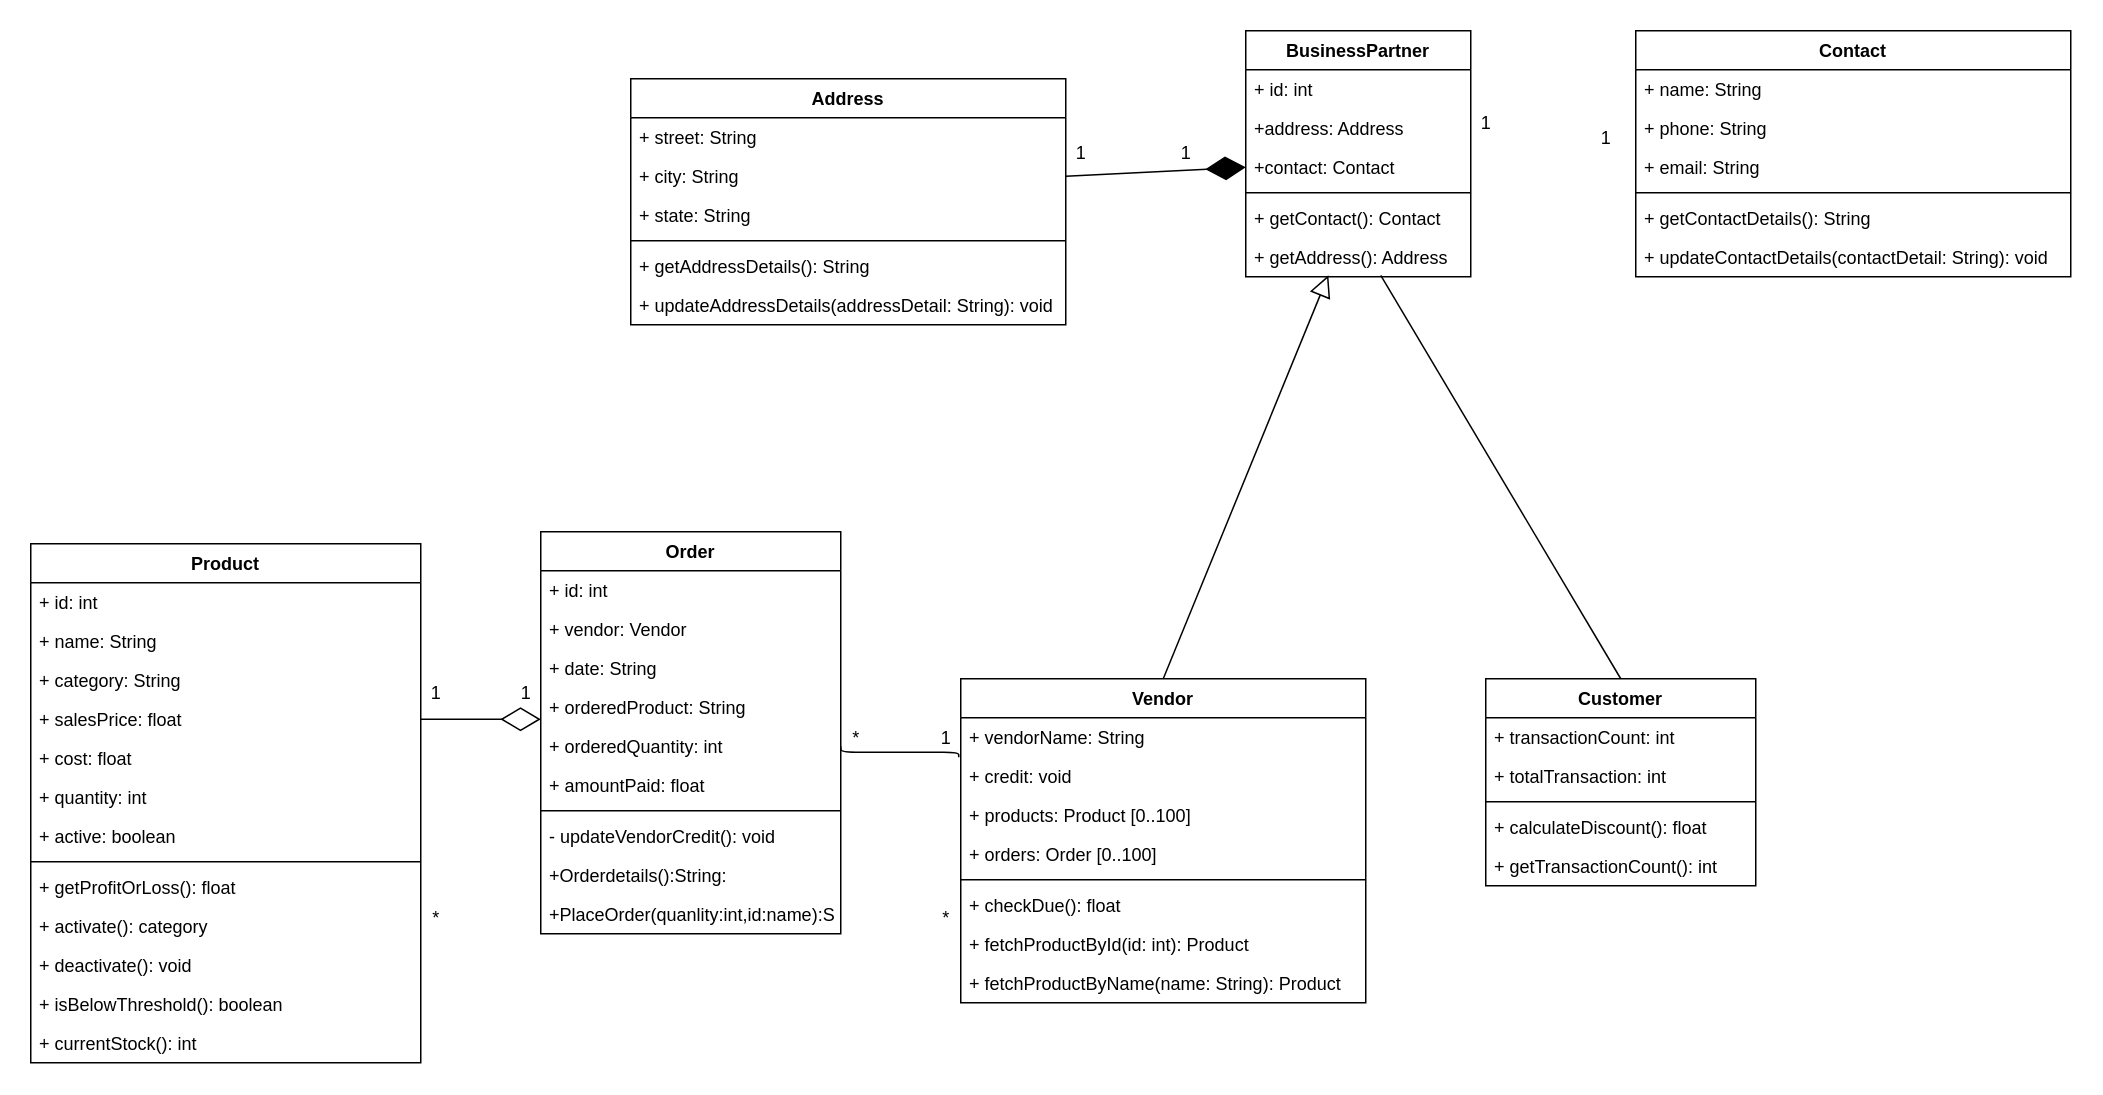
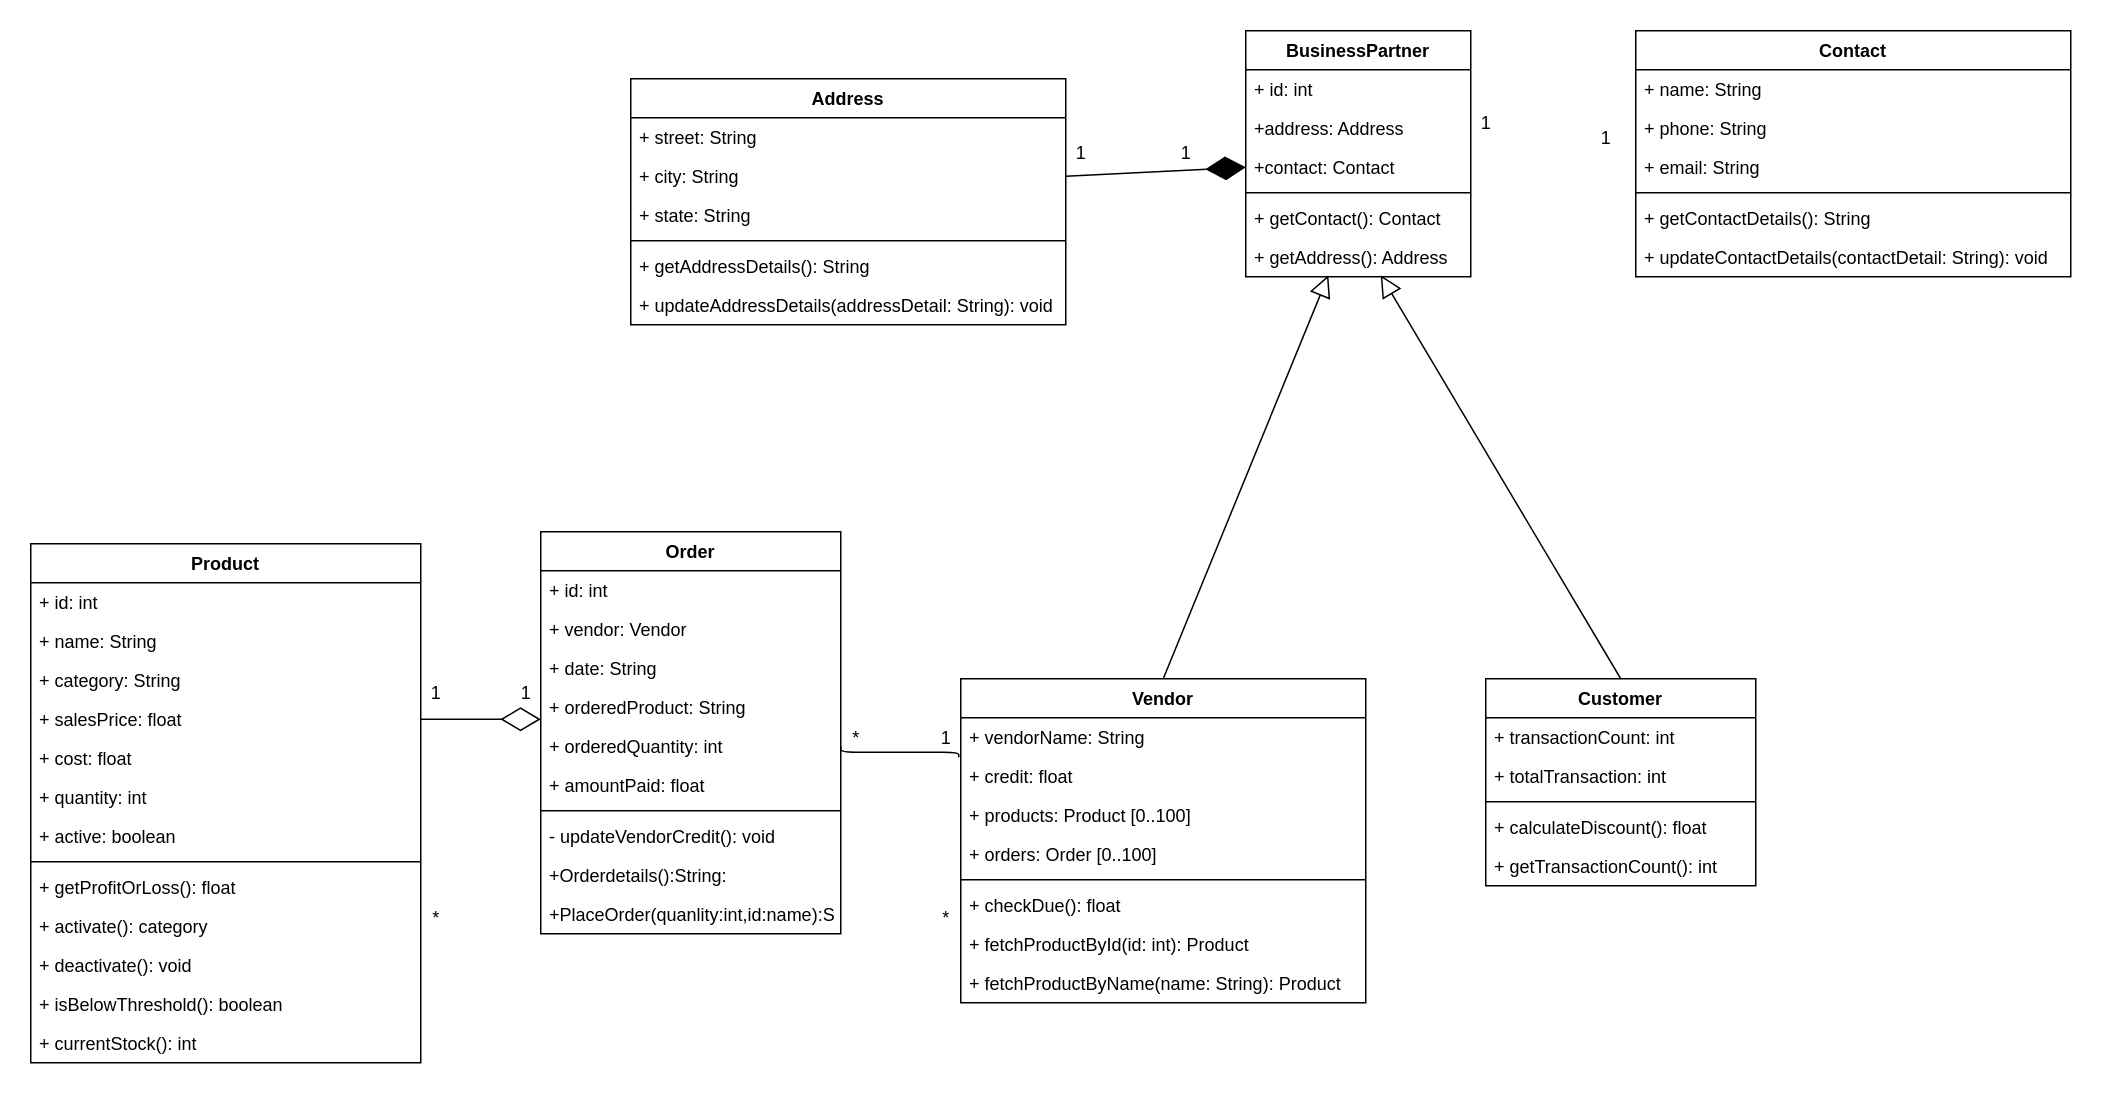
edge "+ getAddress(): Address" -- "Customer": arrowhead none -> block
node "+ credit: void": label "+ credit: void" -> "+ credit: float"
